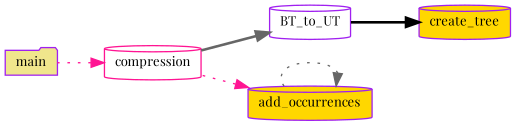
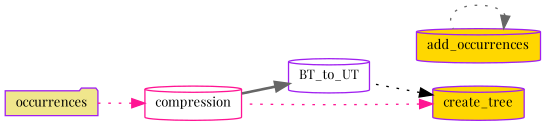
edge "BT_to_UT" -> "create_tree": style bold -> dotted
node "main": label "main" -> "occurrences"
edge "compression" -> "add_occurrences": now "compression" -> "create_tree"
